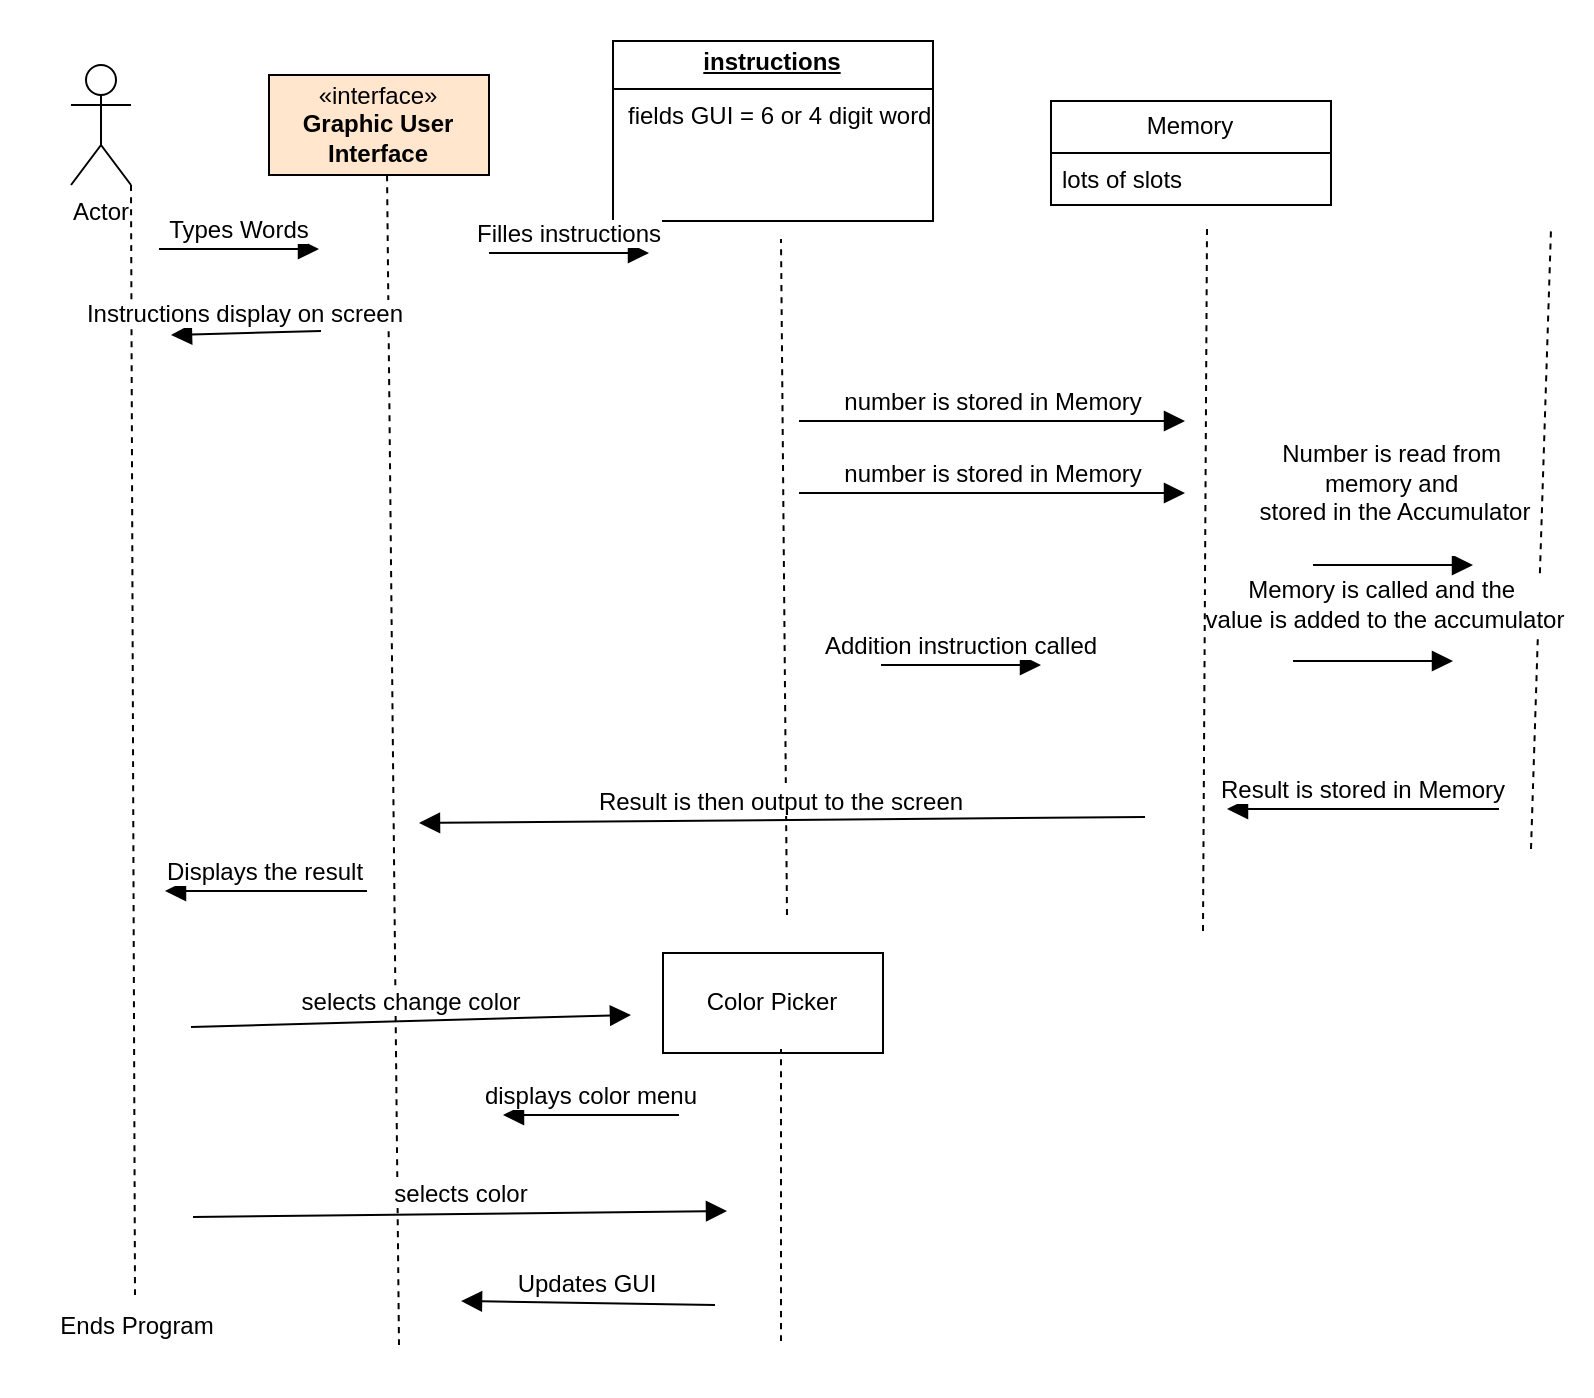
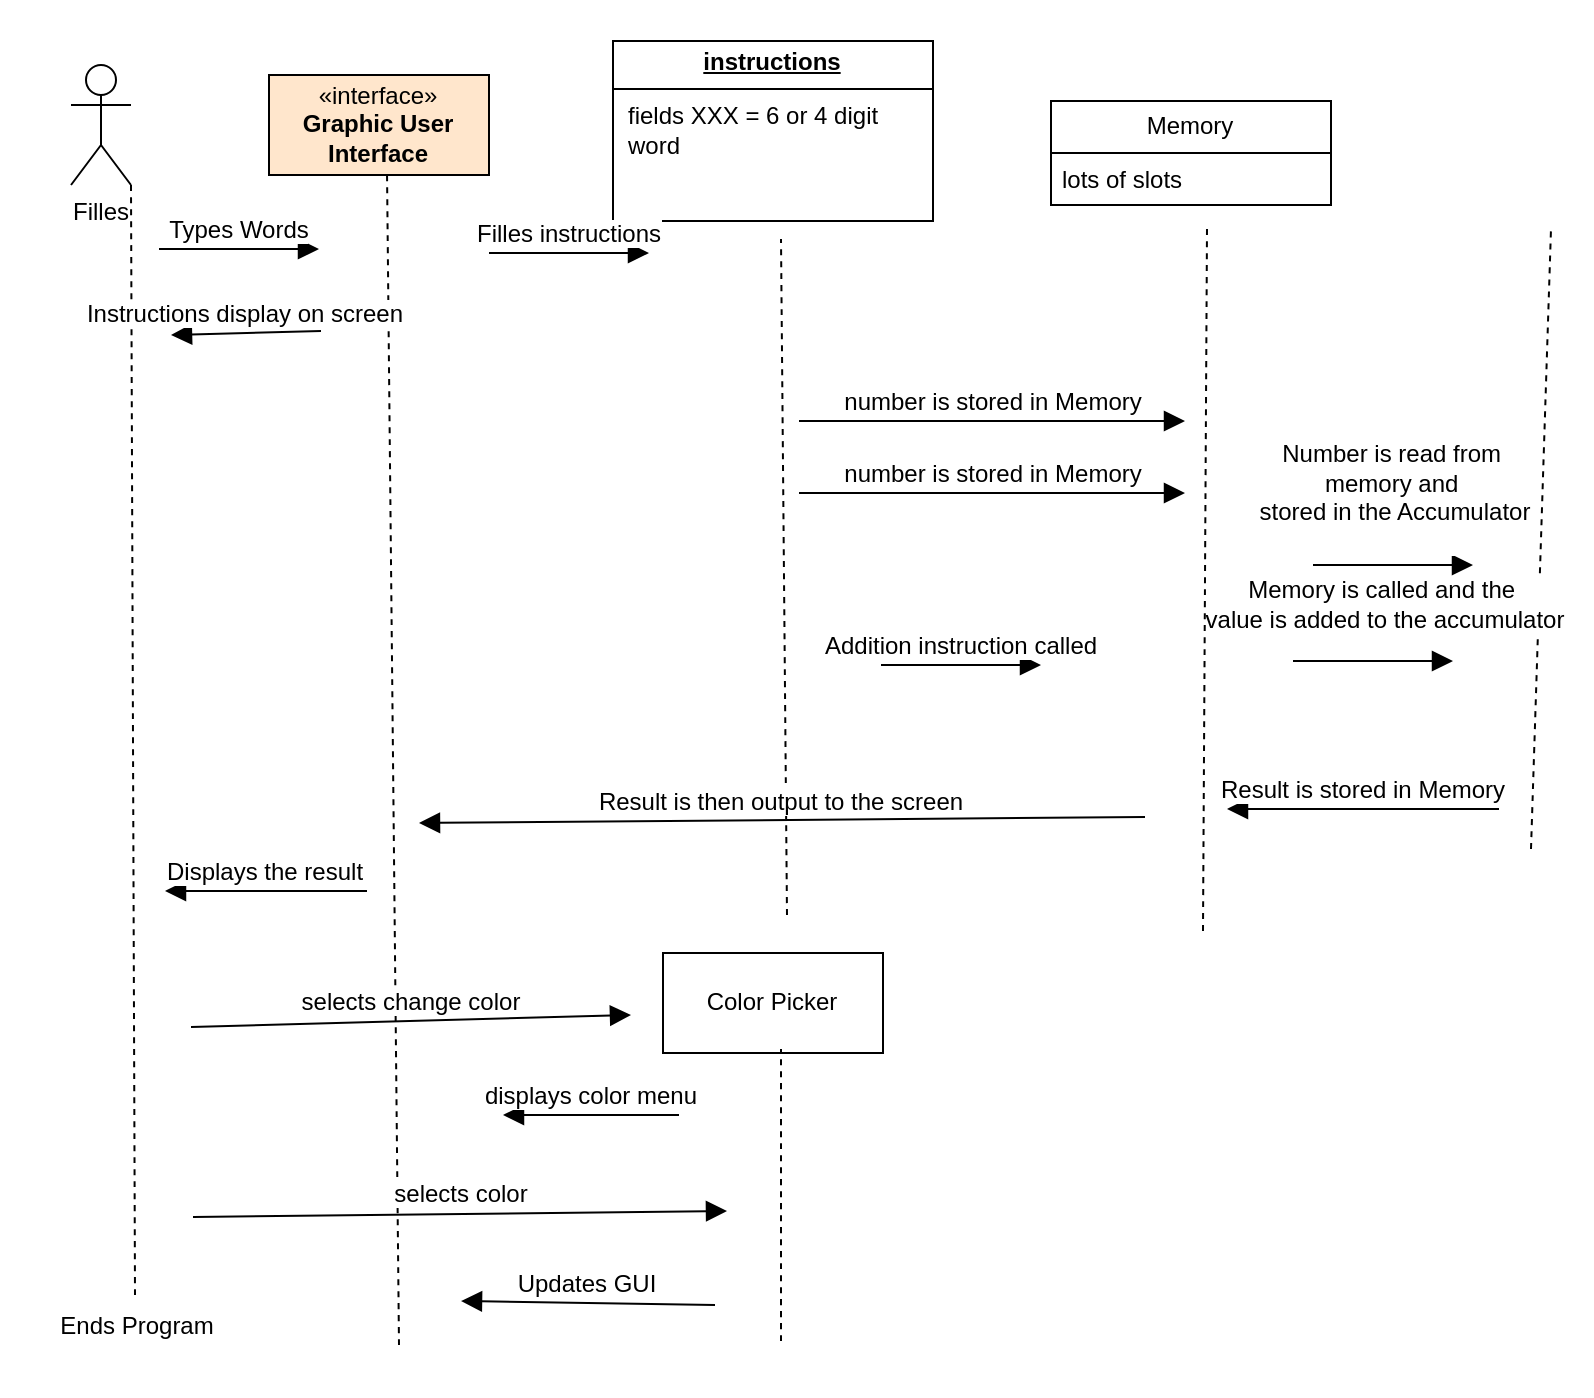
node "instructions fields GUI = 6 or 4 digit word": label "instructions fields GUI = 6 or 4 digit word" -> "instructions fields XXX = 6 or 4 digit word"
node "Actor": label "Actor" -> "Filles"
